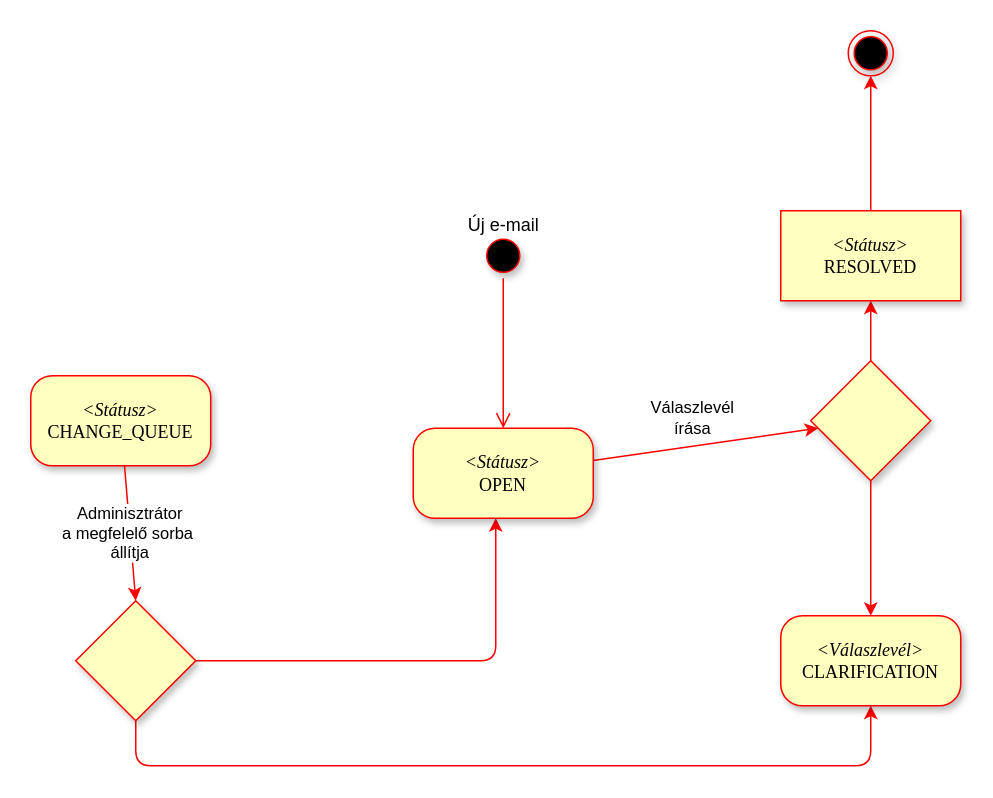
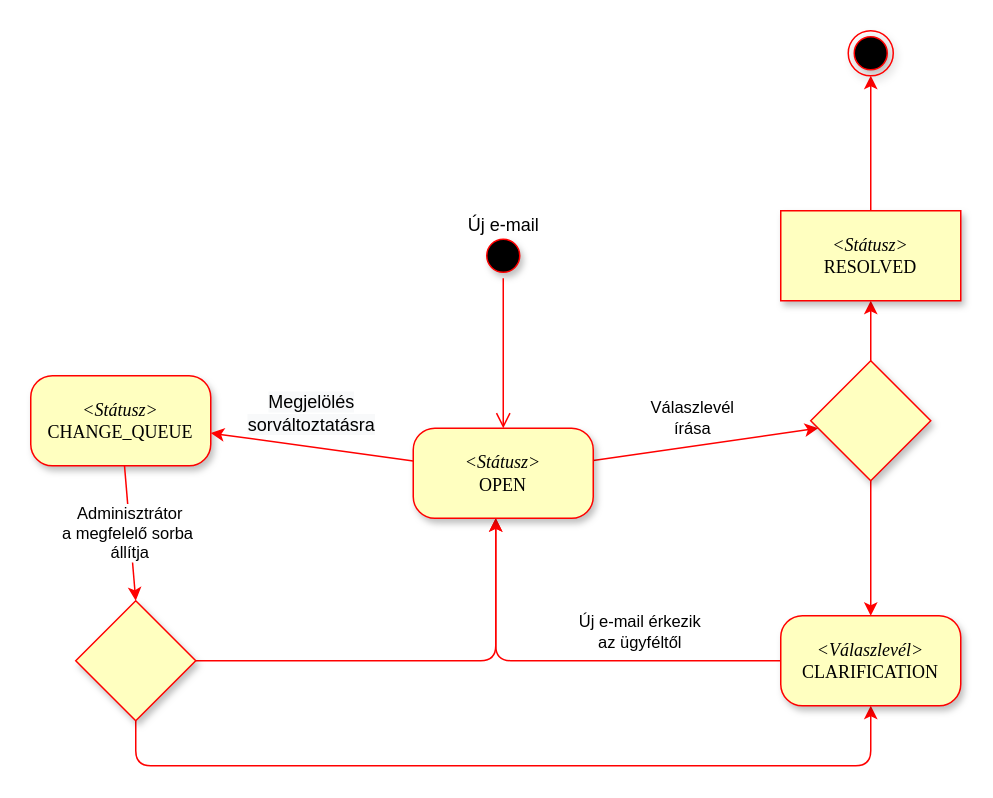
edge "<Státusz> OPEN" -> "<Státusz> CHANGE_QUEUE": added, label "Megjelöléssorváltoztatásra"
edge "<Válaszlevél> CLARIFICATION" -> "<Státusz> OPEN": added, label "Új e-mail érkezik az ügyféltől"
